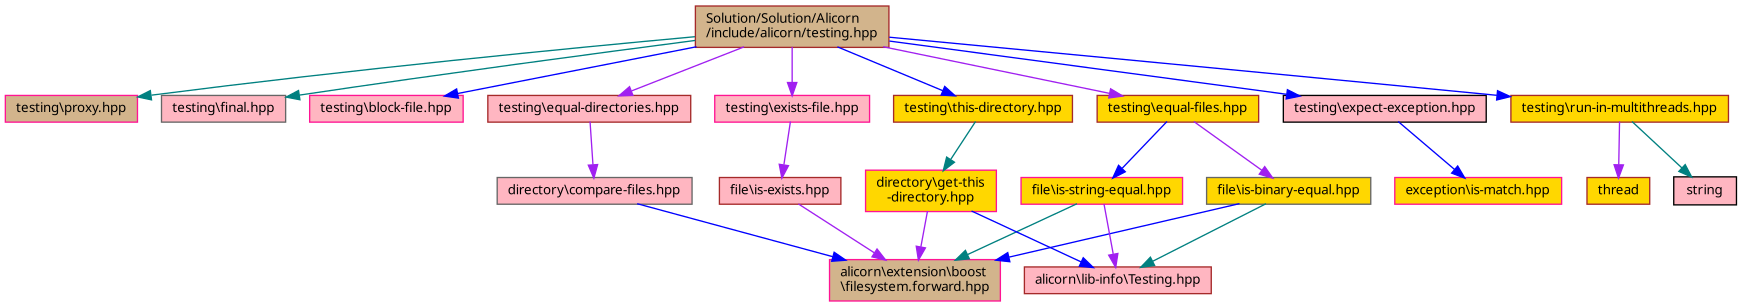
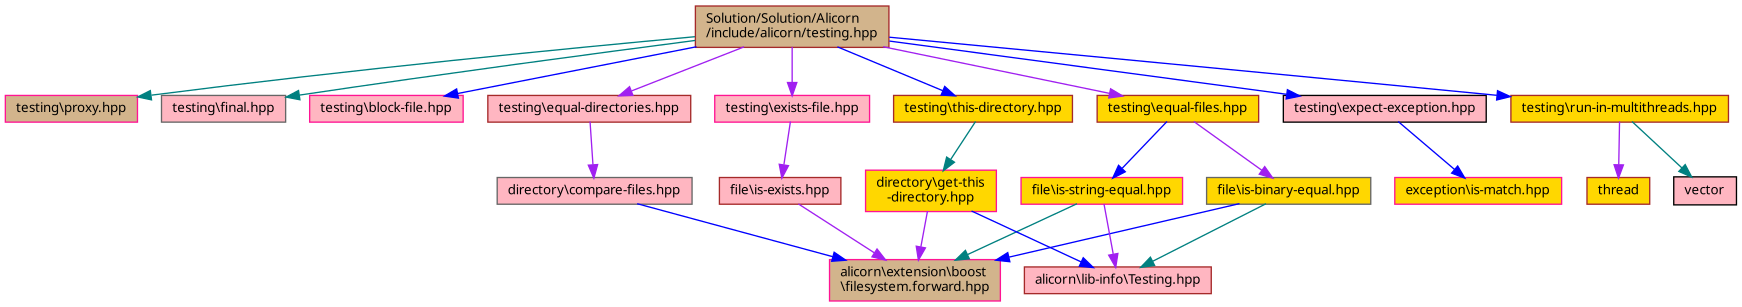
node "string": label "string" -> "vector"
